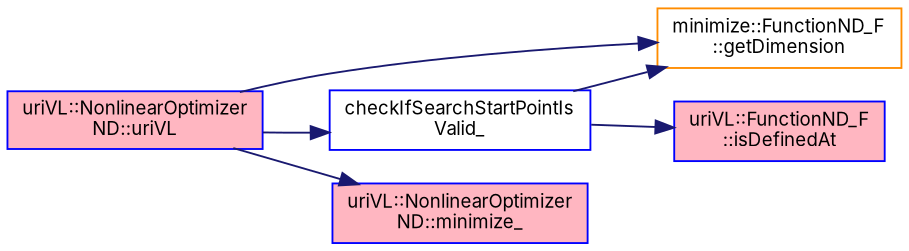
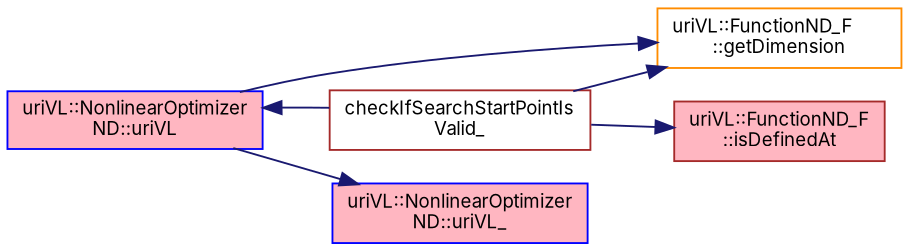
node "minimize::FunctionND_F ::getDimension": label "minimize::FunctionND_F ::getDimension" -> "uriVL::FunctionND_F ::getDimension"
node "checkIfSearchStartPointIs Valid_": color blue -> brown
node "uriVL::FunctionND_F ::isDefinedAt": color blue -> brown
edge "uriVL::NonlinearOptimizer ND::uriVL" -> "checkIfSearchStartPointIs Valid_": reversed
node "uriVL::NonlinearOptimizer ND::minimize_": label "uriVL::NonlinearOptimizer ND::minimize_" -> "uriVL::NonlinearOptimizer ND::uriVL_"
